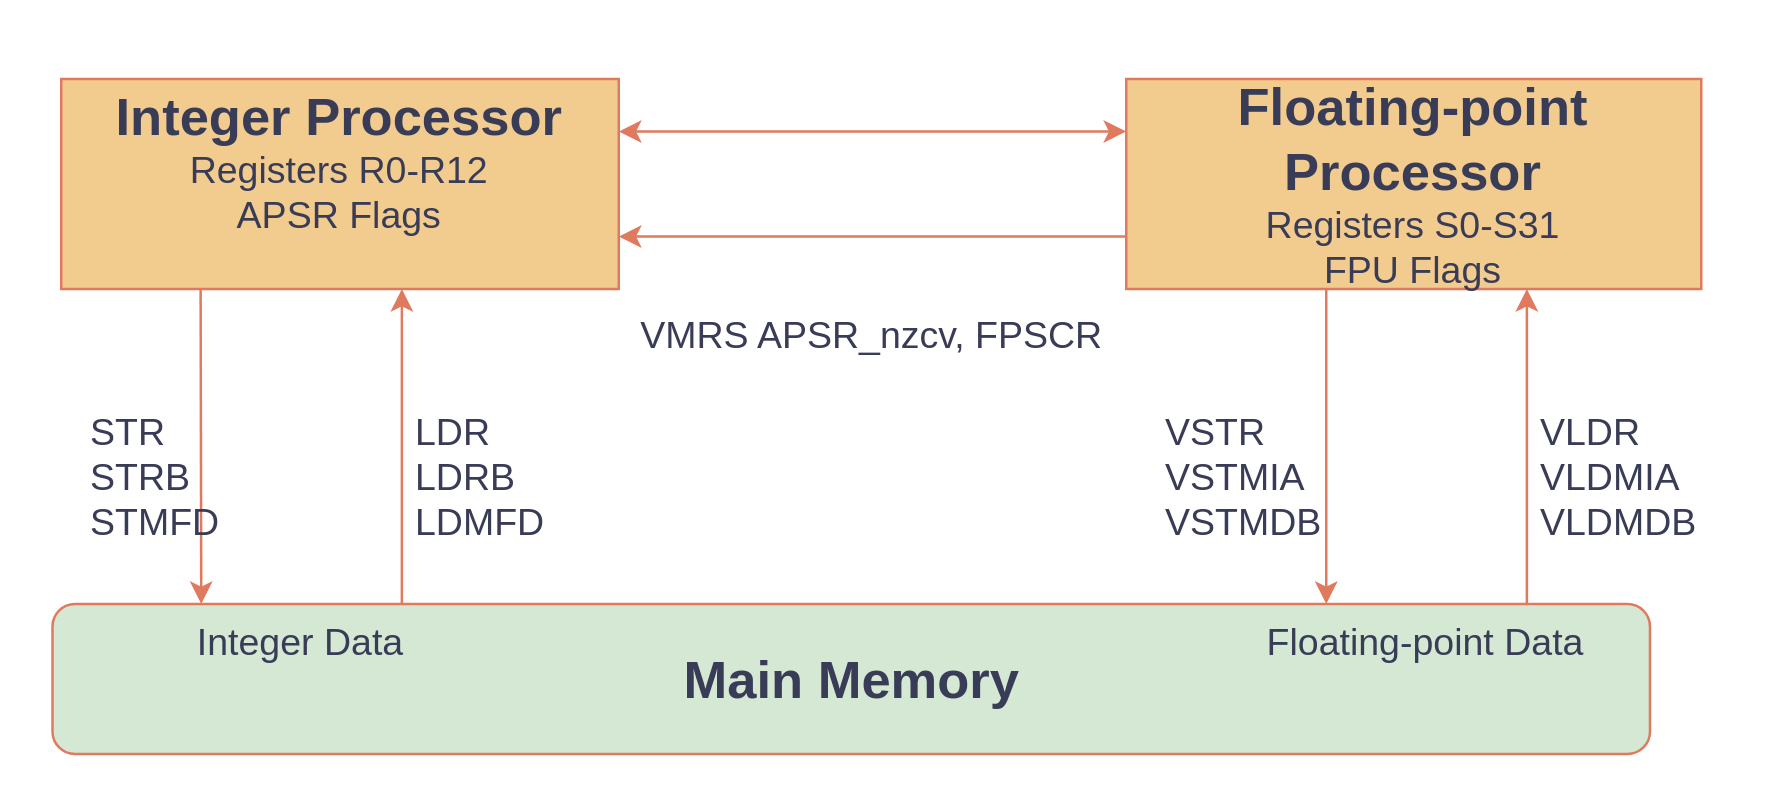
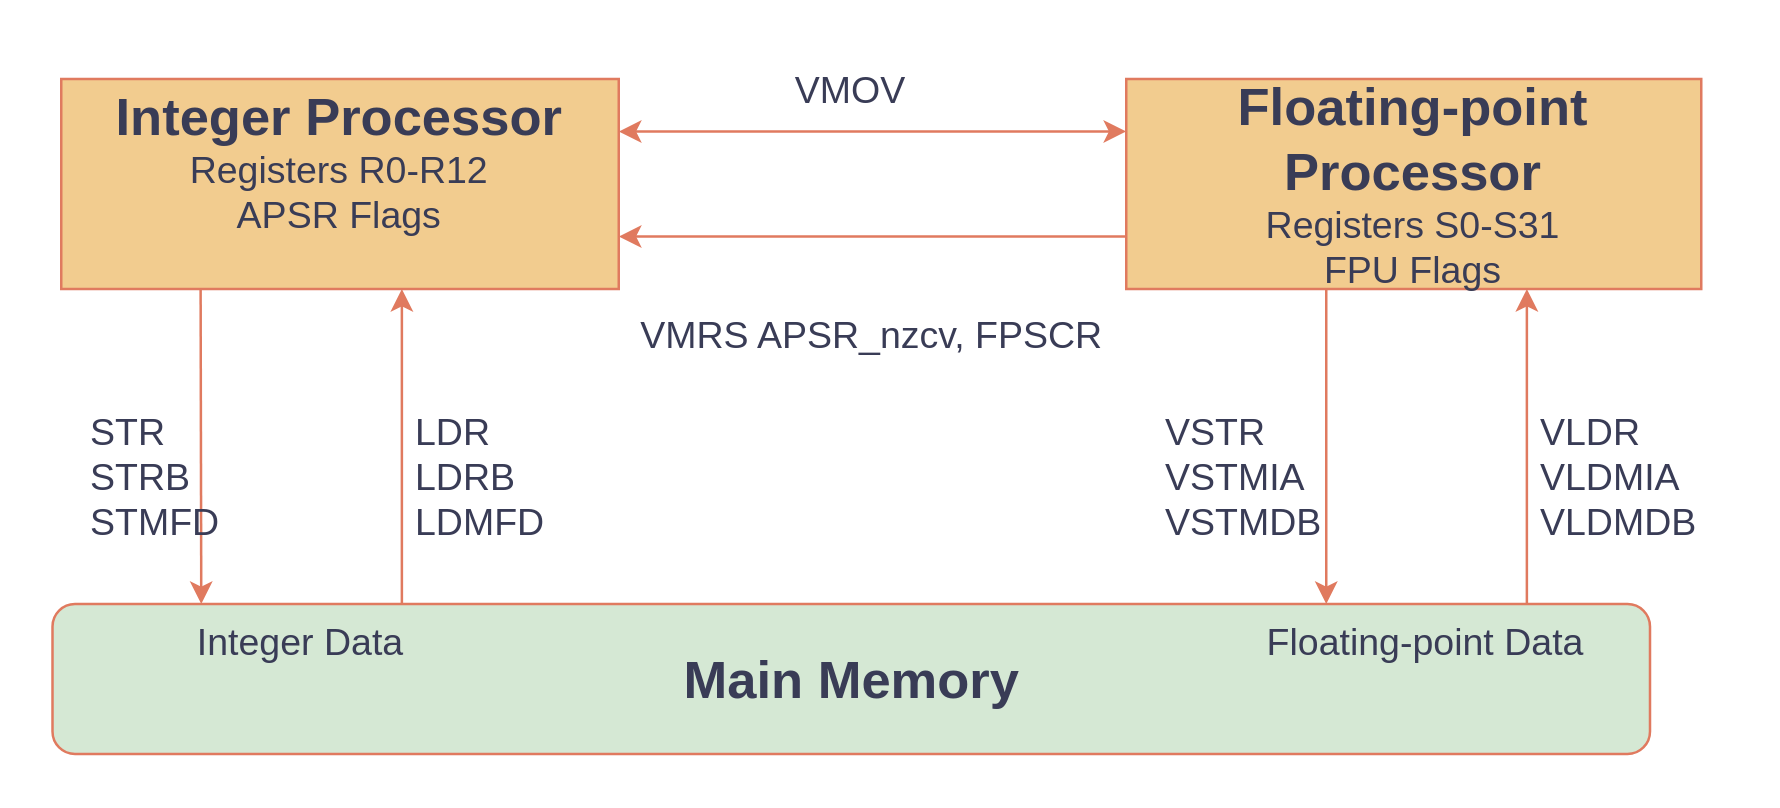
node "VMOV": added
